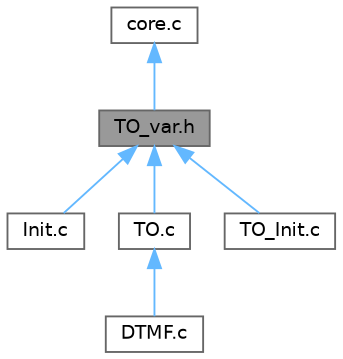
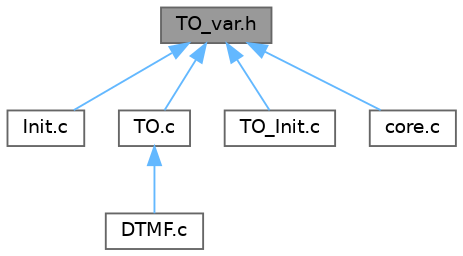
edge "TO_var.h" -> "core.c": reversed
